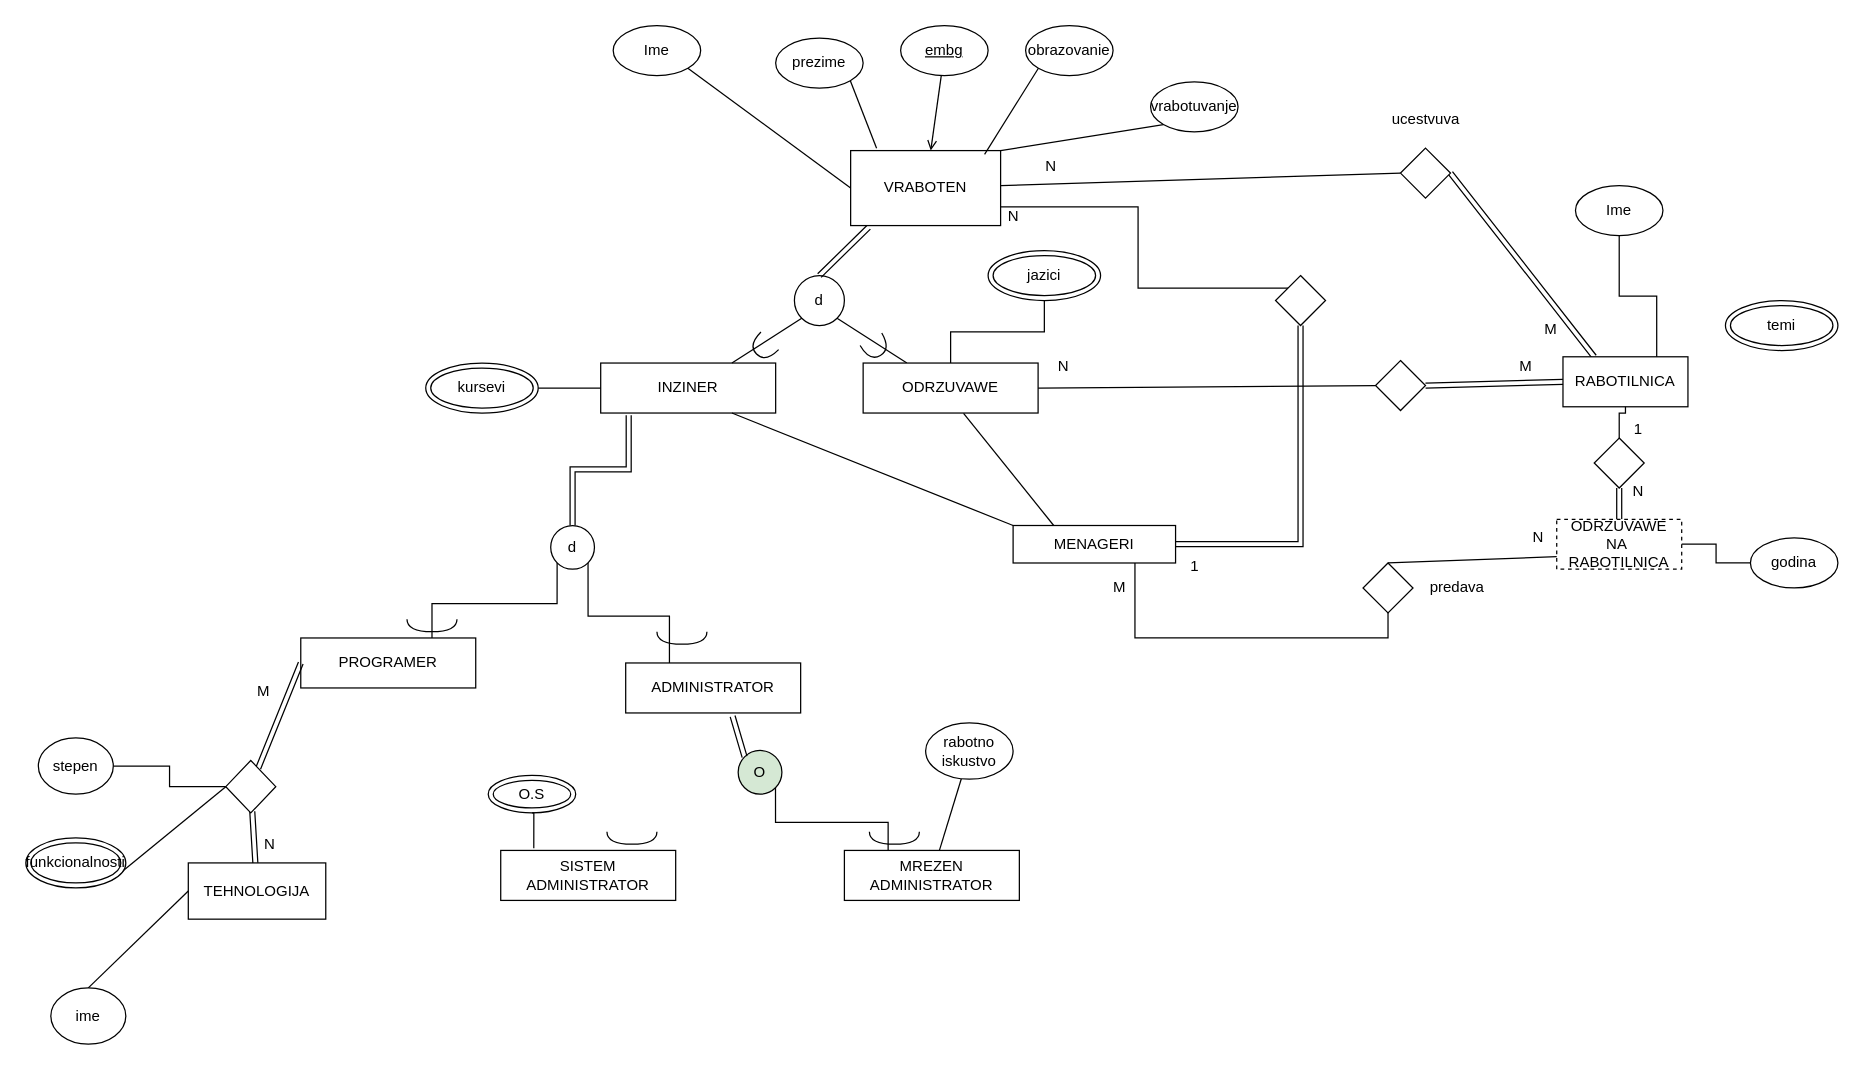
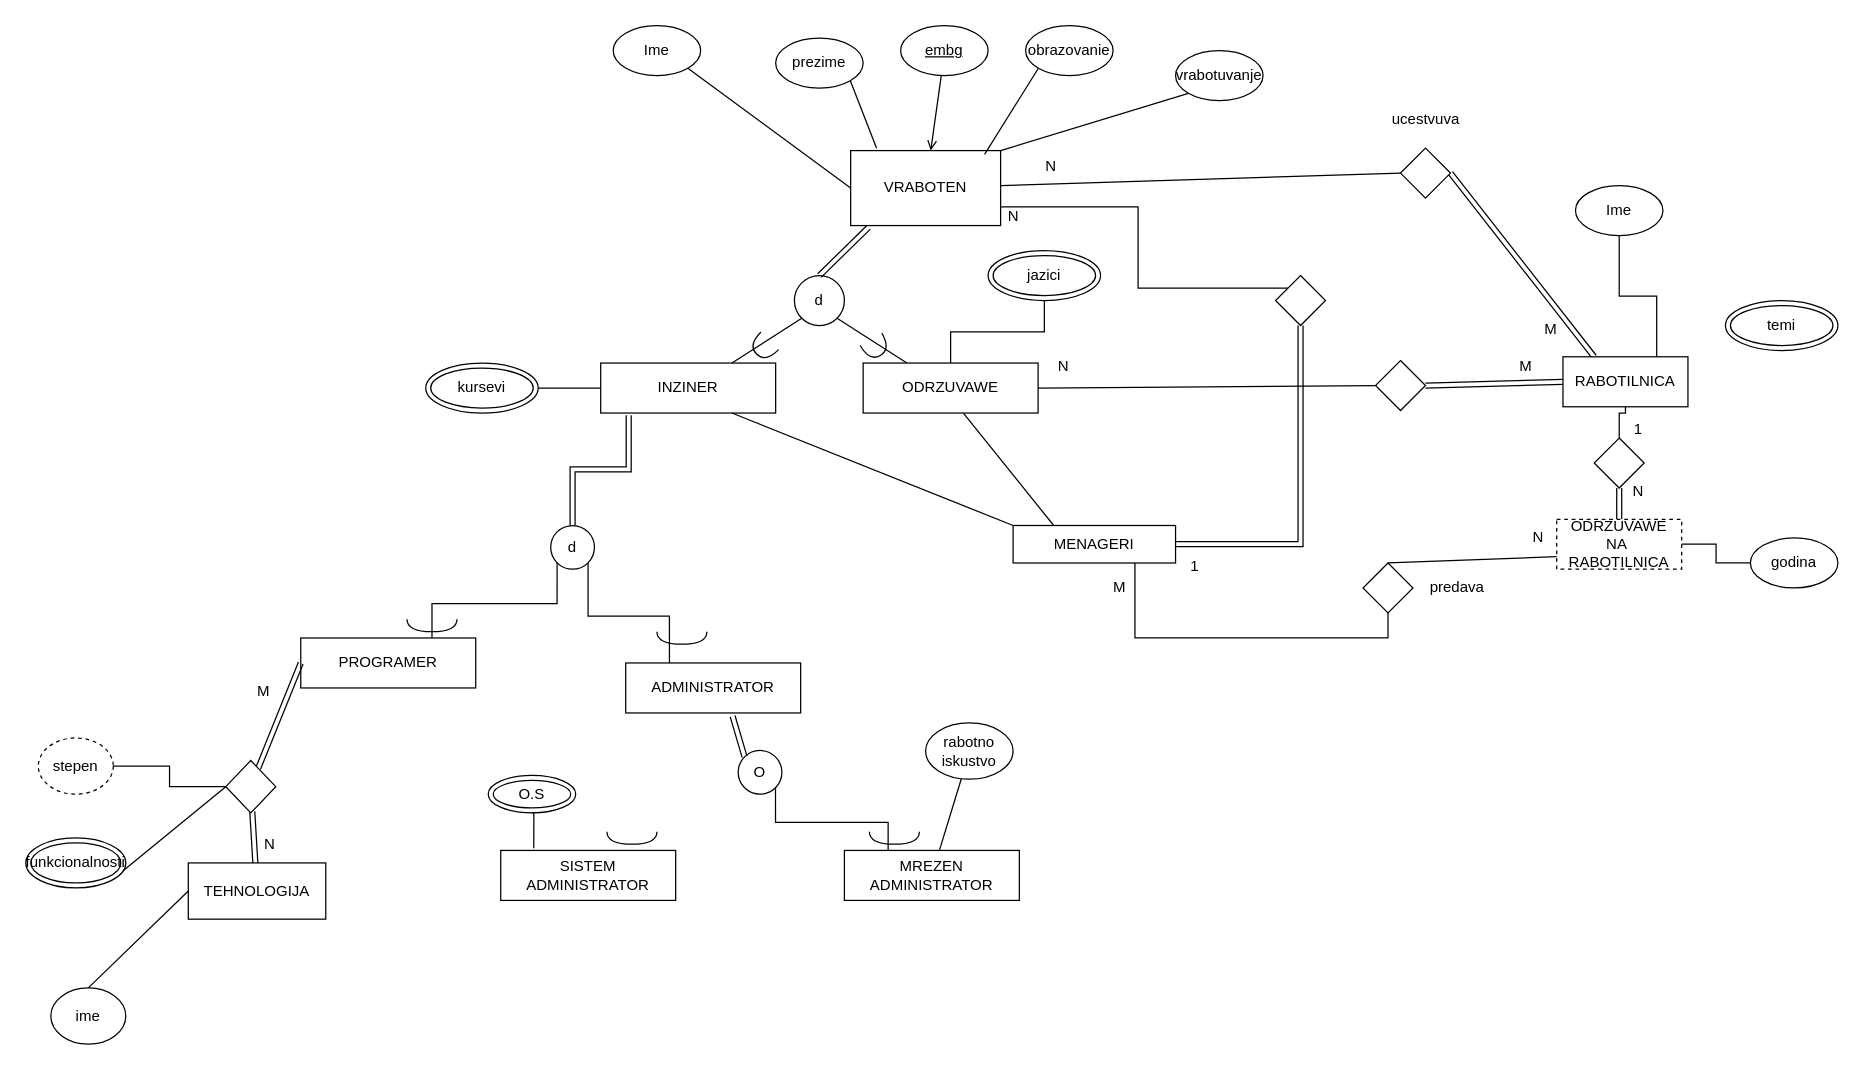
node "vrabotuvanje": moved (1194, 107) -> (1219, 76)
node "stepen": style solid -> dashed
node "O": fillcolor #d5e8d4 -> #ffffff
